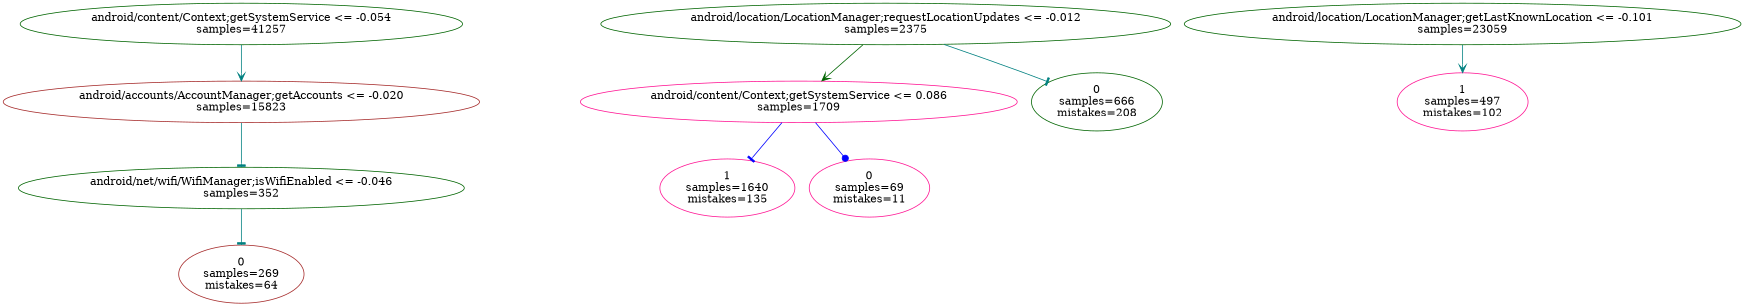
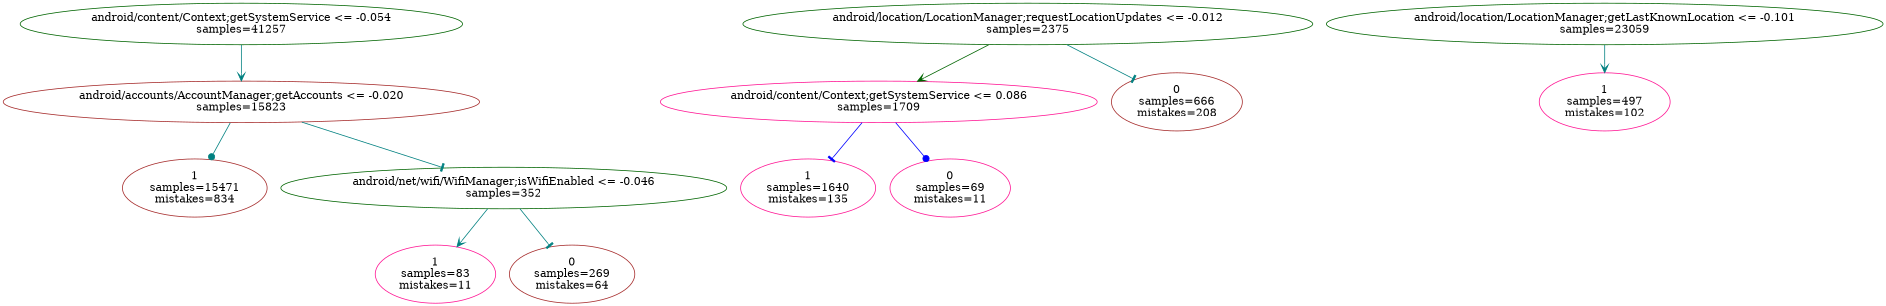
node "0 samples=666 mistakes=208": color darkgreen -> brown
node "1 samples=15471 mistakes=834": added
node "1 samples=83 mistakes=11": added
